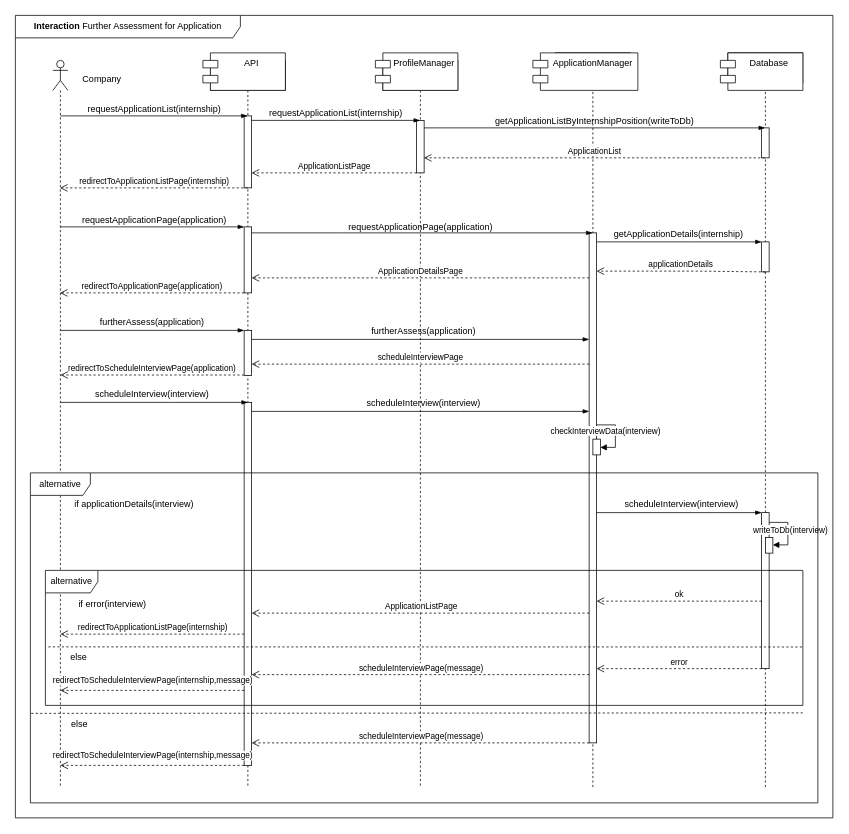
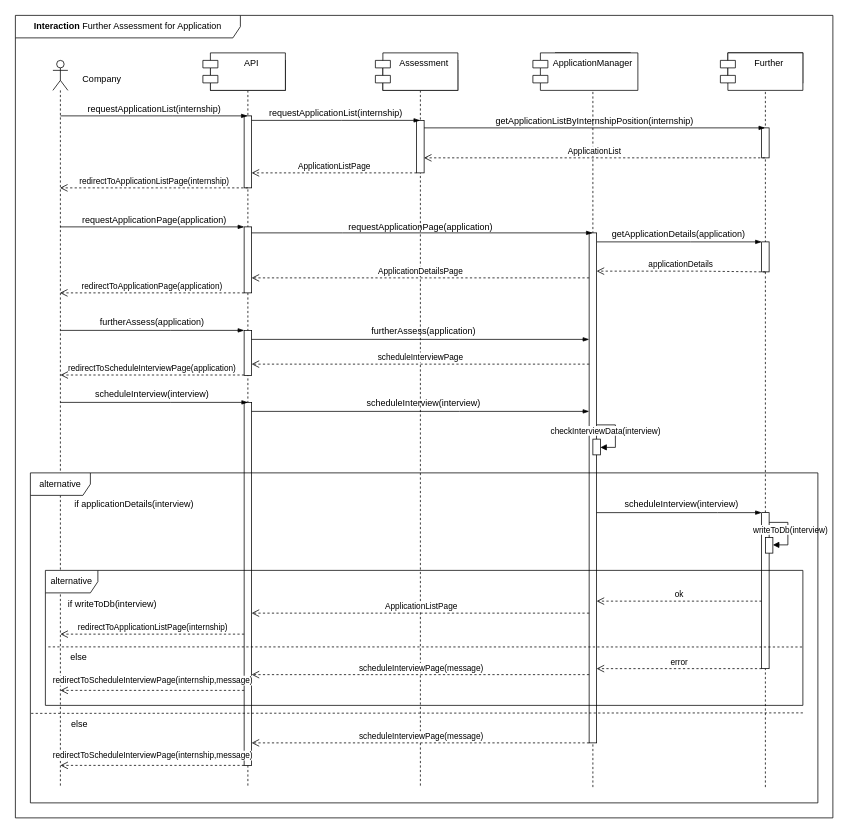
node "ProfileManager": label "ProfileManager" -> "Assessment"
node "Database": label "Database" -> "Further"
node "getApplicationListByInternshipPosition(writeToDb)": label "getApplicationListByInternshipPosition(writeToDb)" -> "getApplicationListByInternshipPosition(internship)"
node "getApplicationDetails(internship)": label "getApplicationDetails(internship)" -> "getApplicationDetails(application)"
node "if error(interview)": label "if error(interview)" -> "if writeToDb(interview)"
